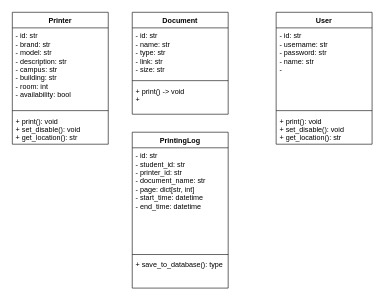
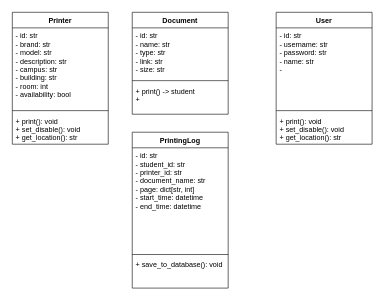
node "+ print() -> void +": label "+ print() -> void +" -> "+ print() -> student +"
node "+ save_to_database(): type": label "+ save_to_database(): type" -> "+ save_to_database(): void"
